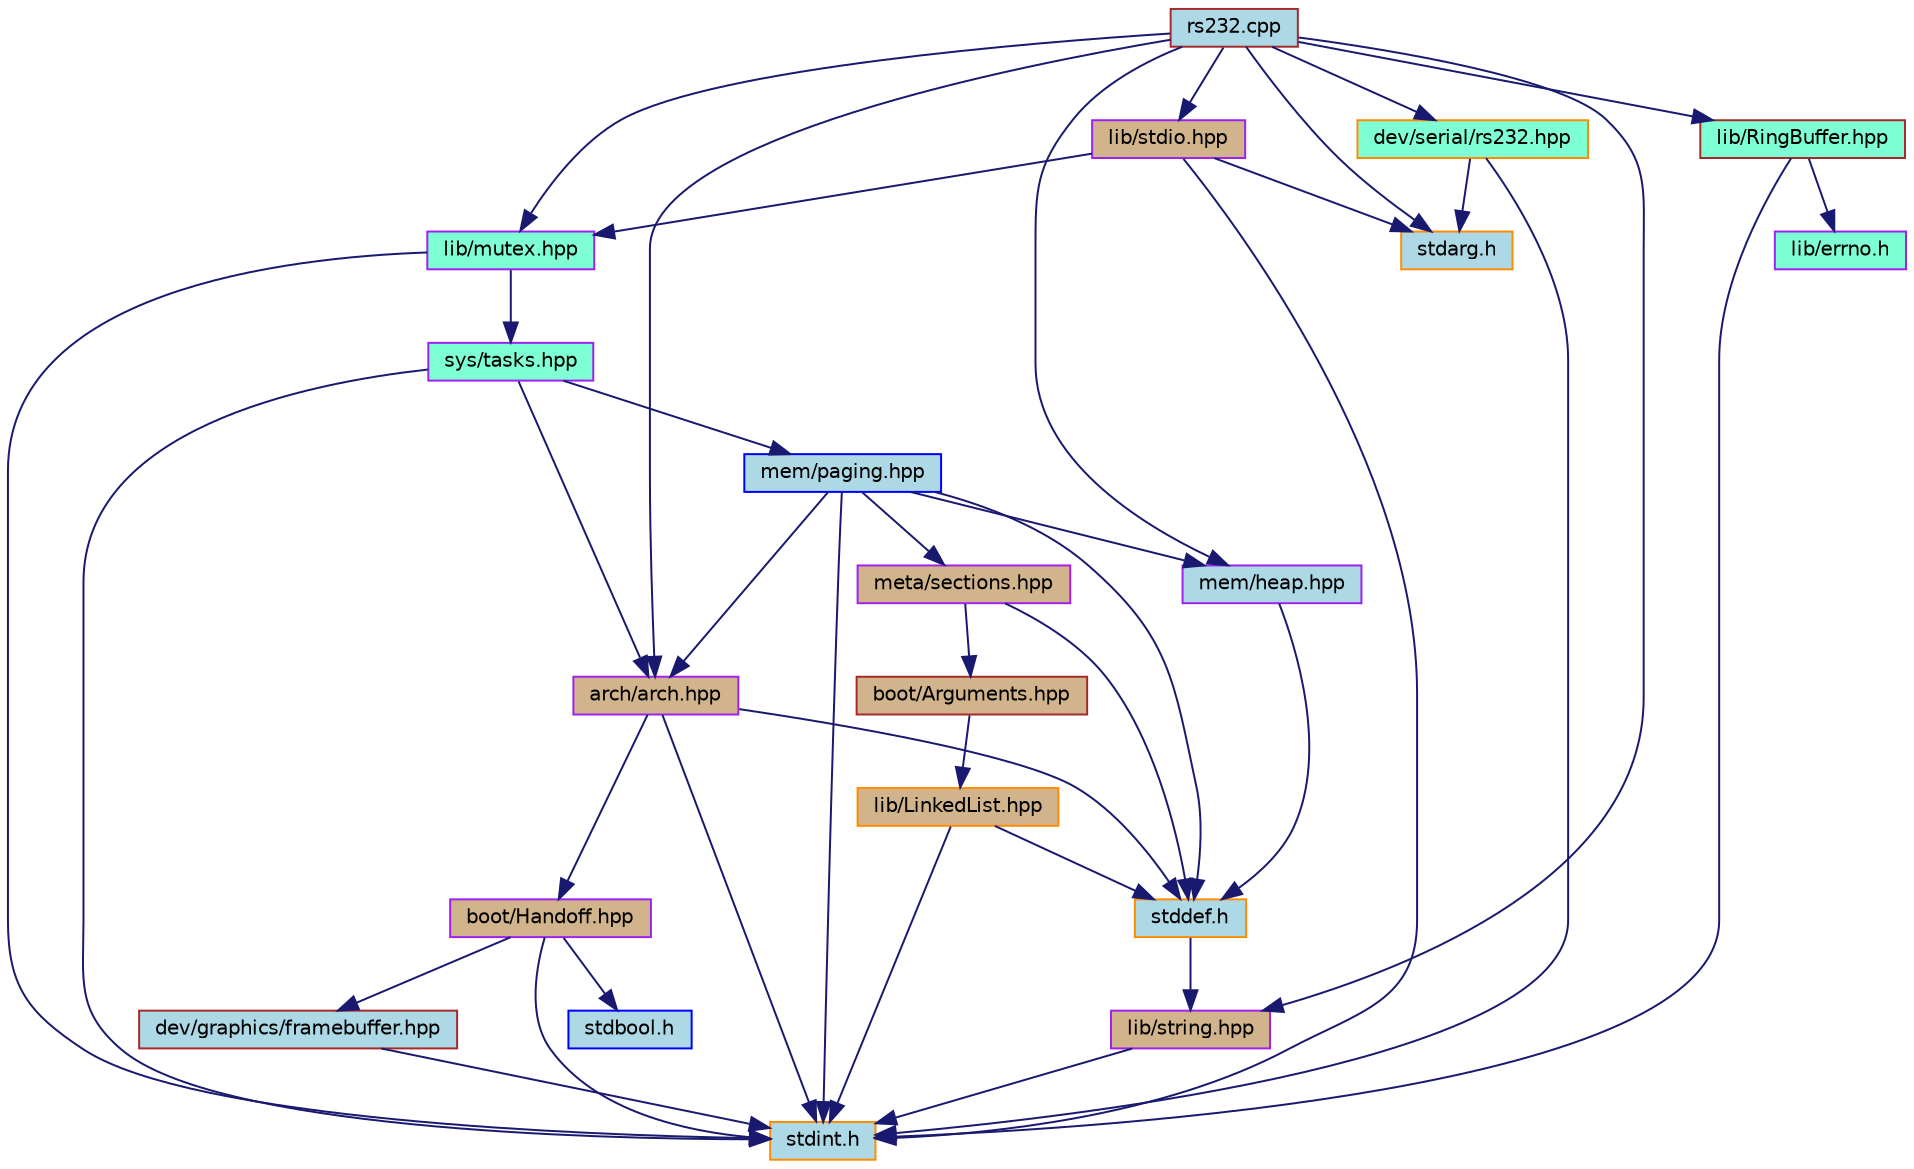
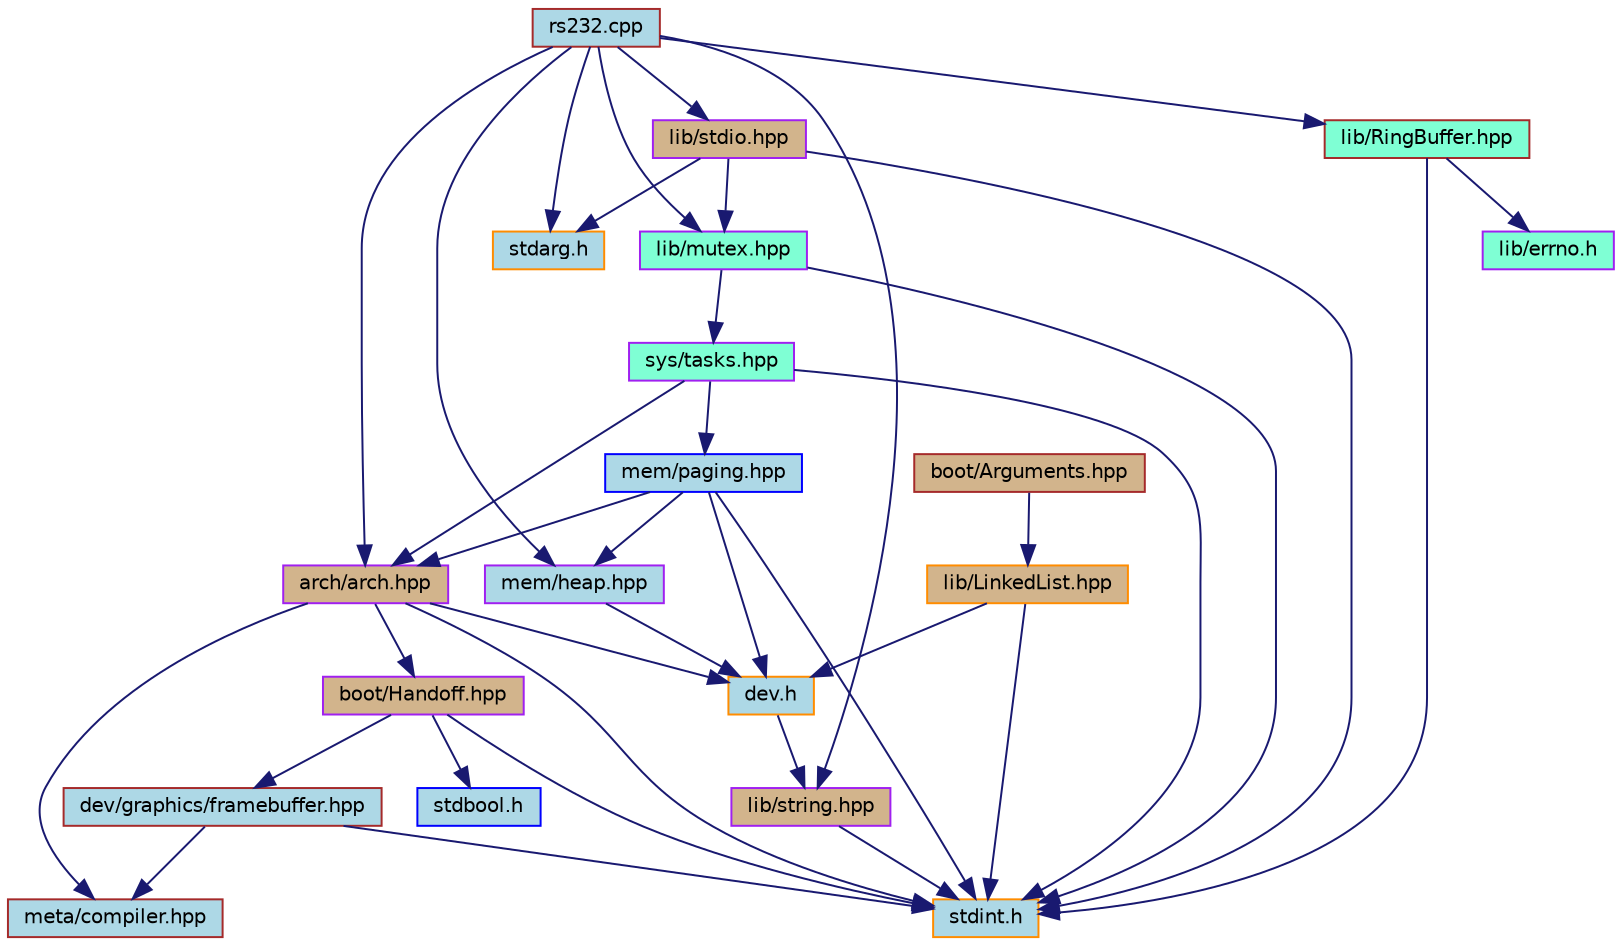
node "dev/serial/rs232.hpp": removed
node "meta/sections.hpp": removed
node "meta/compiler.hpp": added
node "stddef.h": label "stddef.h" -> "dev.h"
